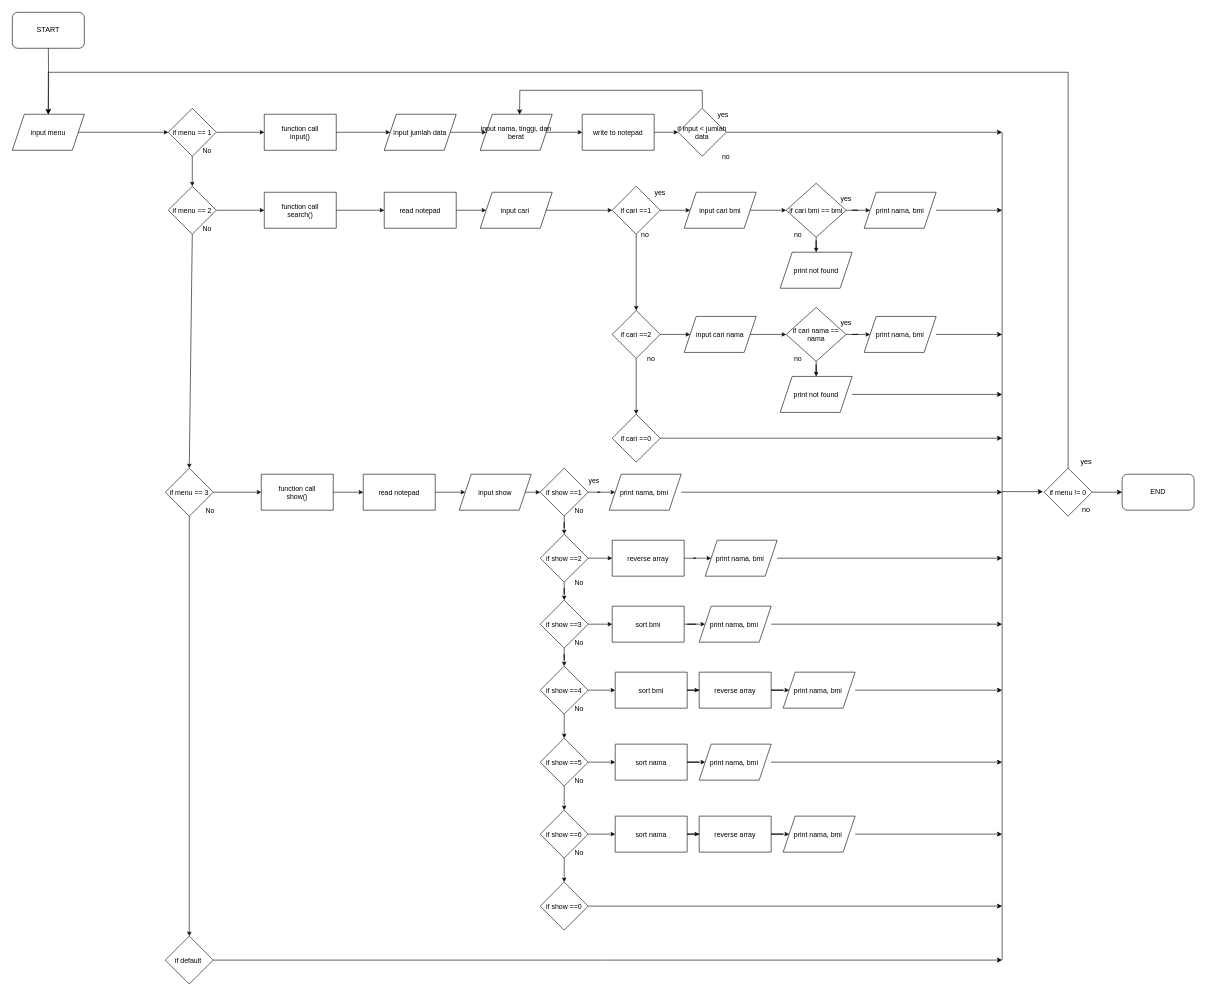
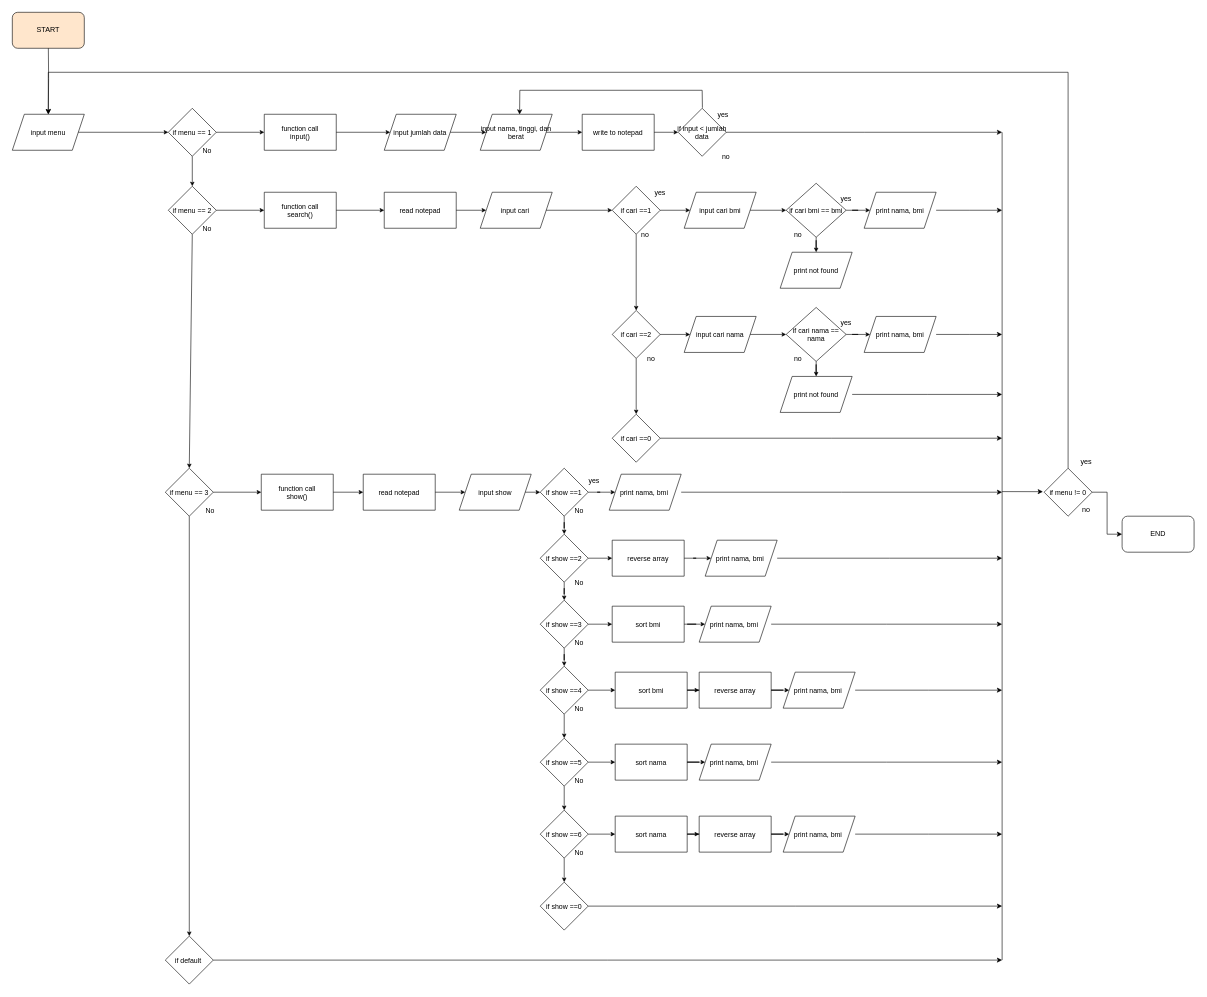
node "START": fillcolor #ffffff -> #ffe6cc
node "END": moved (1158, 492) -> (1158, 534)
